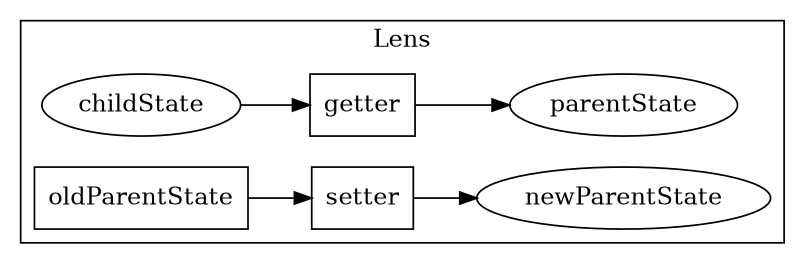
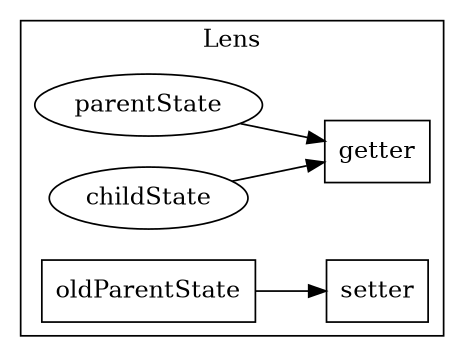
edge "getter" -> "parentState": reversed
node "newParentState": removed
